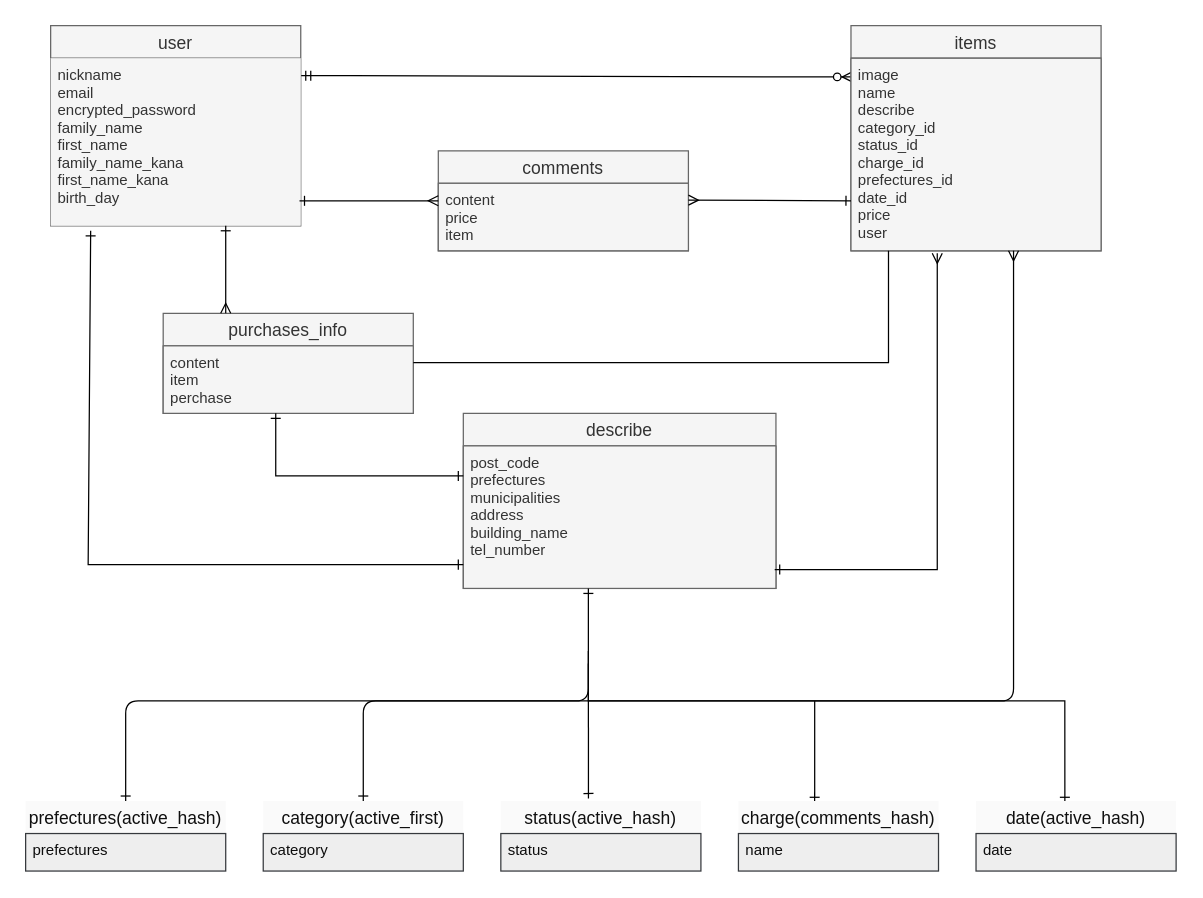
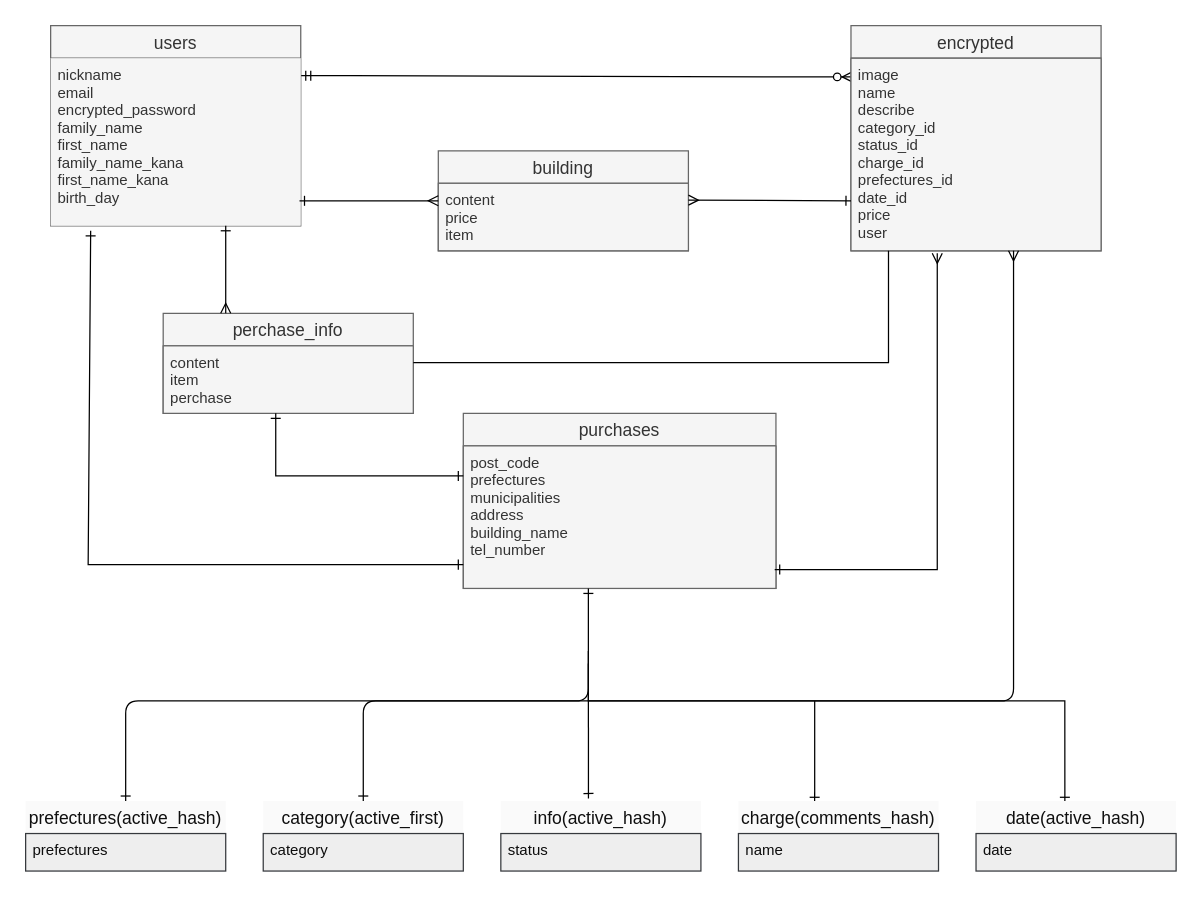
node "user": label "user" -> "users"
node "items": label "items" -> "encrypted"
node "comments": label "comments" -> "building"
node "purchases_info": label "purchases_info" -> "perchase_info"
node "describe": label "describe" -> "purchases"
node "status(active_hash)": label "status(active_hash)" -> "info(active_hash)"
